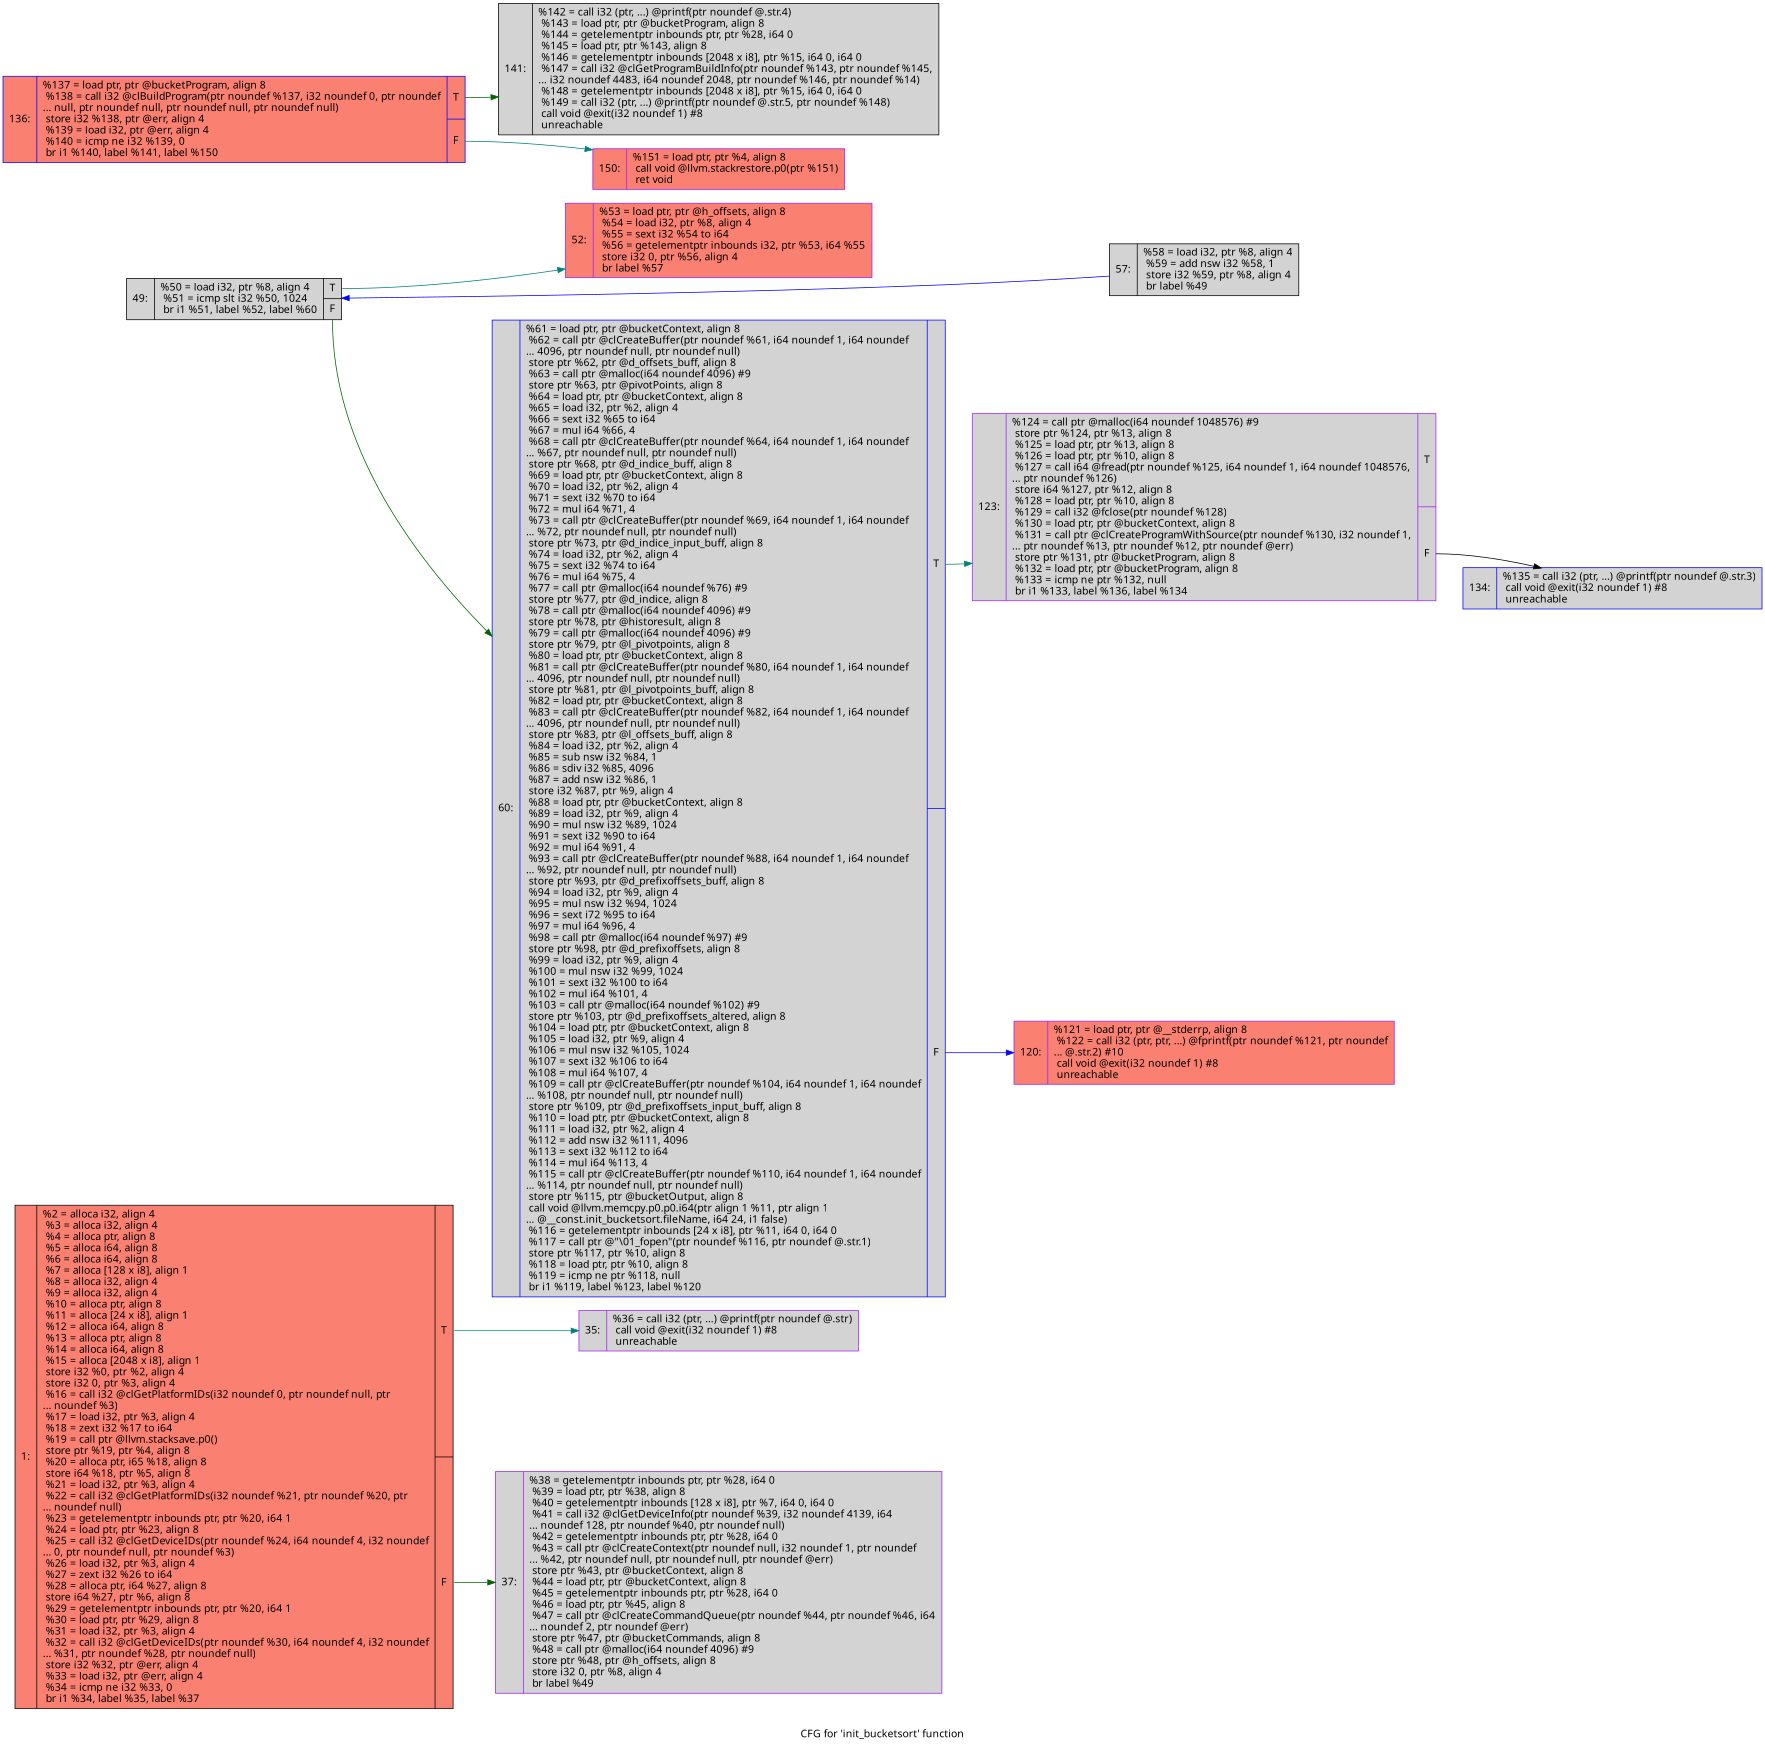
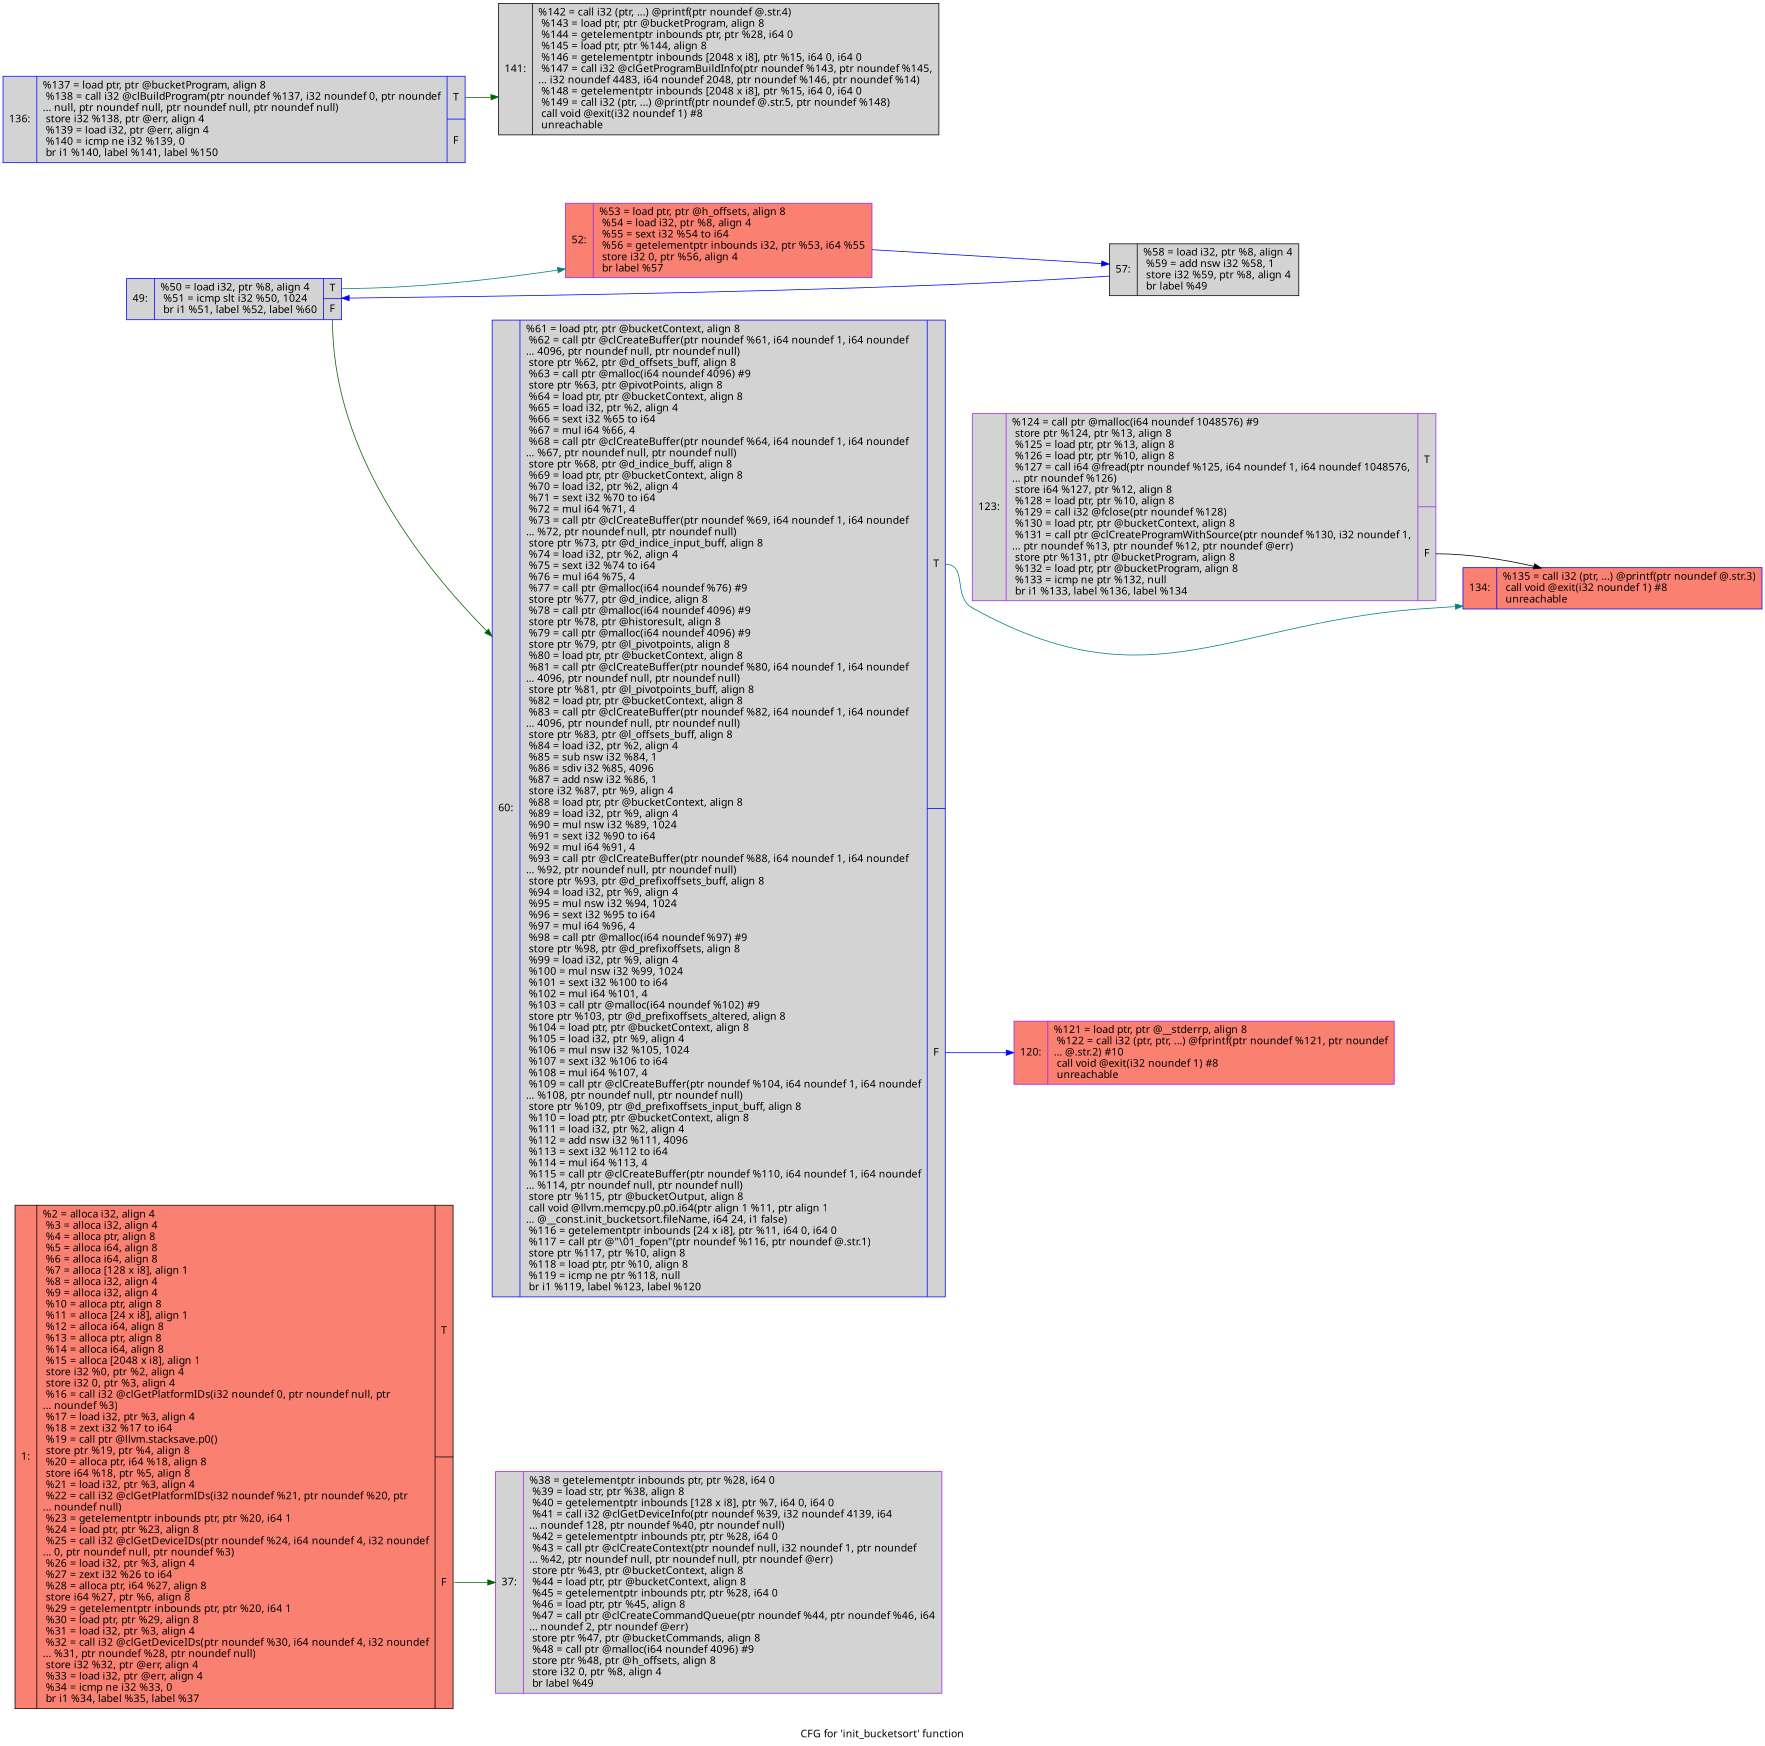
node "141:": text "%145 = load ptr, ptr %143, align 8" -> "%145 = load ptr, ptr %144, align 8"
node "136:": fillcolor salmon -> lightgrey
node "150:": removed
edge "52:" -> "57:": added
node "49:": color black -> blue
edge "60:" -> "123:": now "60:" -> "134:"
node "134:": fillcolor lightgrey -> salmon
node "60:": text "%96 = sext i72 %95 to i64" -> "%96 = sext i32 %95 to i64"
node "35:": removed
node "1:": text "%20 = alloca ptr, i65 %18, align 8" -> "%20 = alloca ptr, i64 %18, align 8"
node "37:": text "%39 = load ptr, ptr %38, align 8" -> "%39 = load str, ptr %38, align 8"
